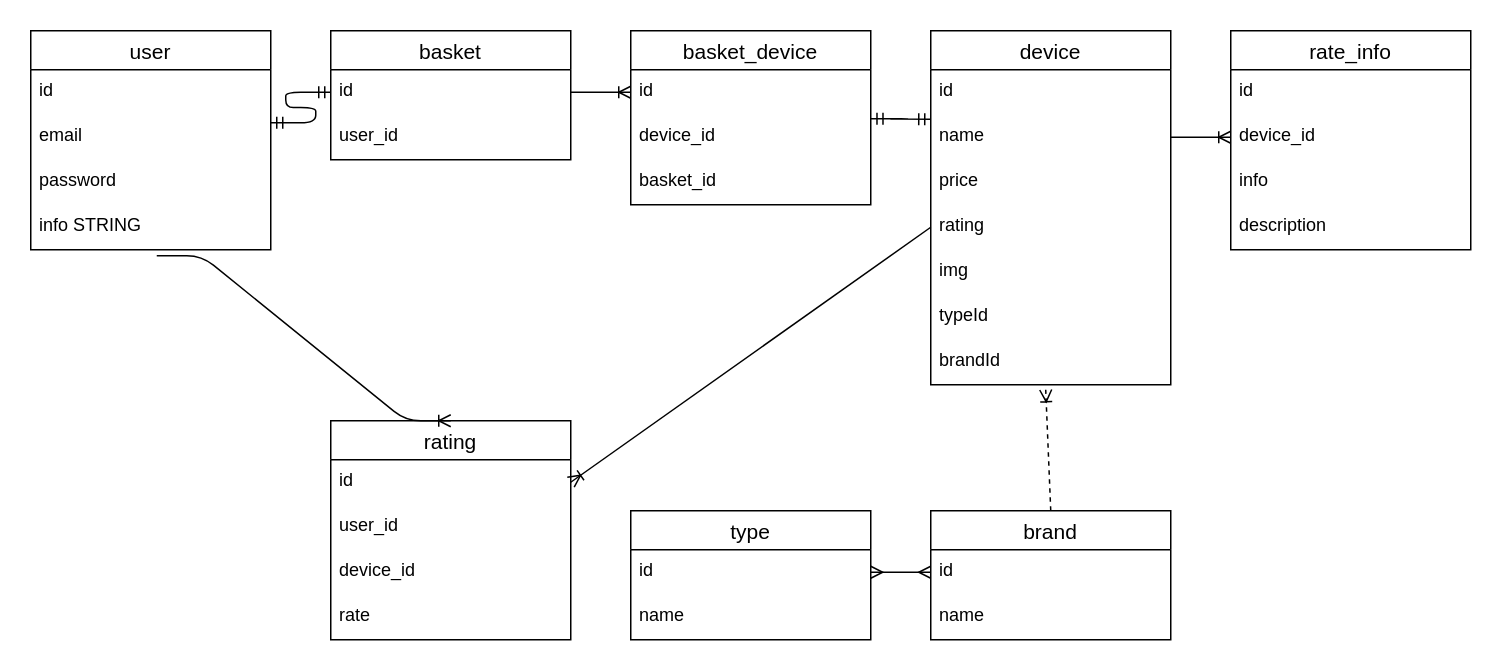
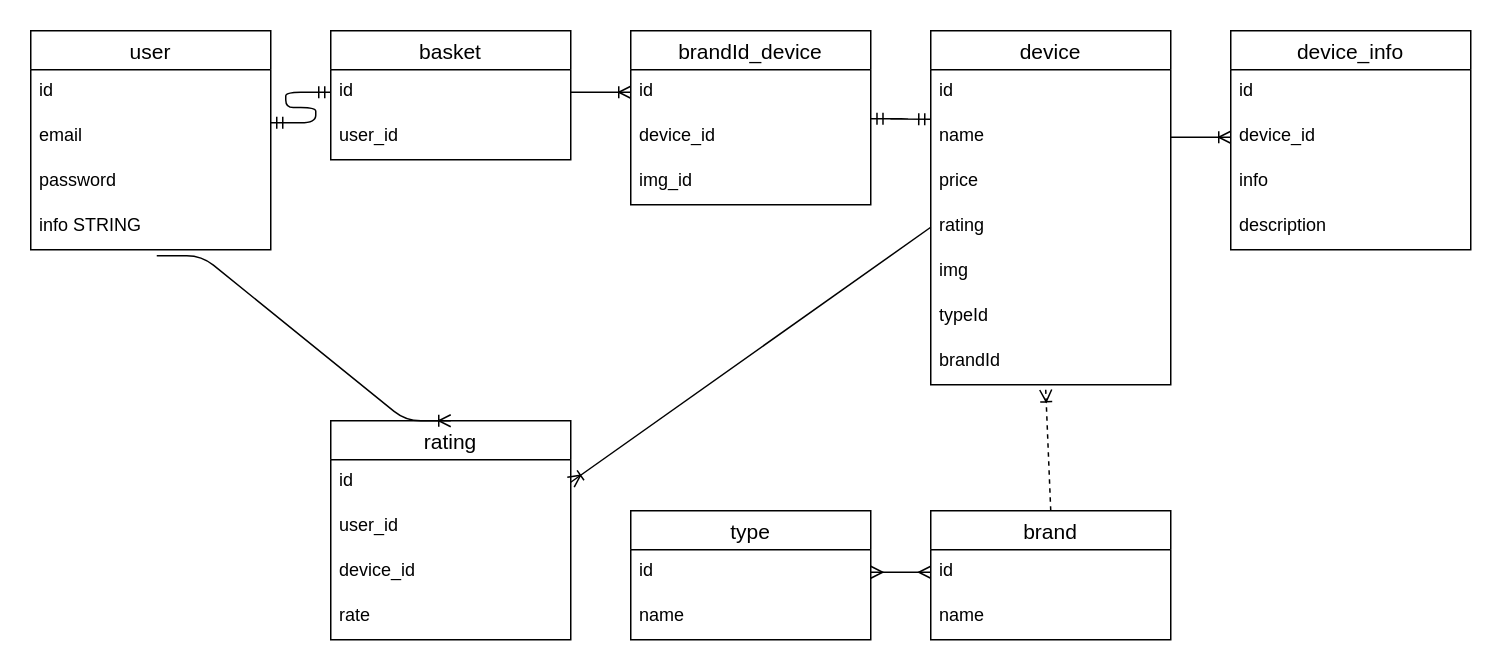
node "basket_device": label "basket_device" -> "brandId_device"
node "rate_info": label "rate_info" -> "device_info"
node "basket_id": label "basket_id" -> "img_id"
